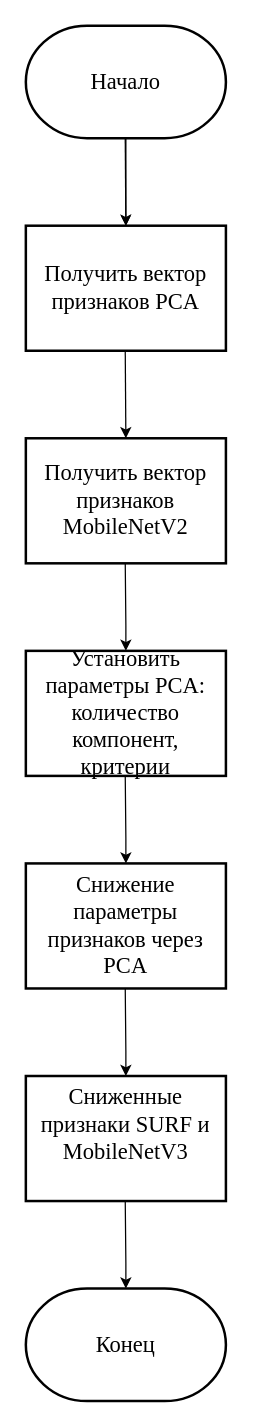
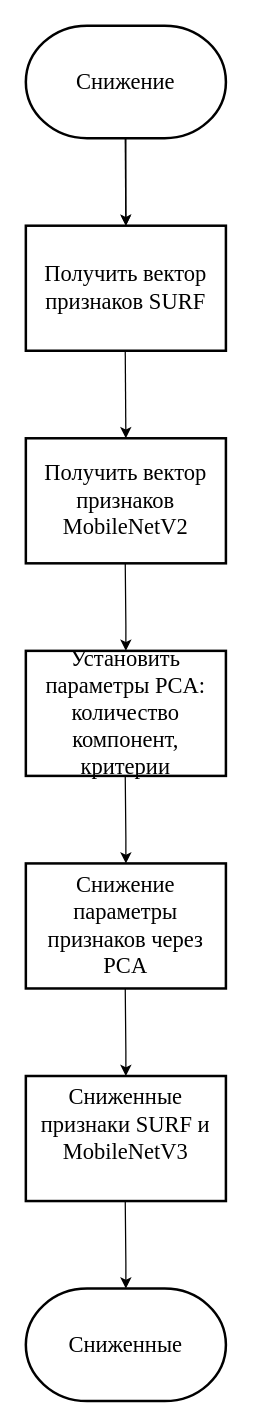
node "Начало": label "Начало" -> "Снижение"
node "Получить вектор признаков PCA": label "Получить вектор признаков PCA" -> "Получить вектор признаков SURF"
node "Конец": label "Конец" -> "Сниженные"
